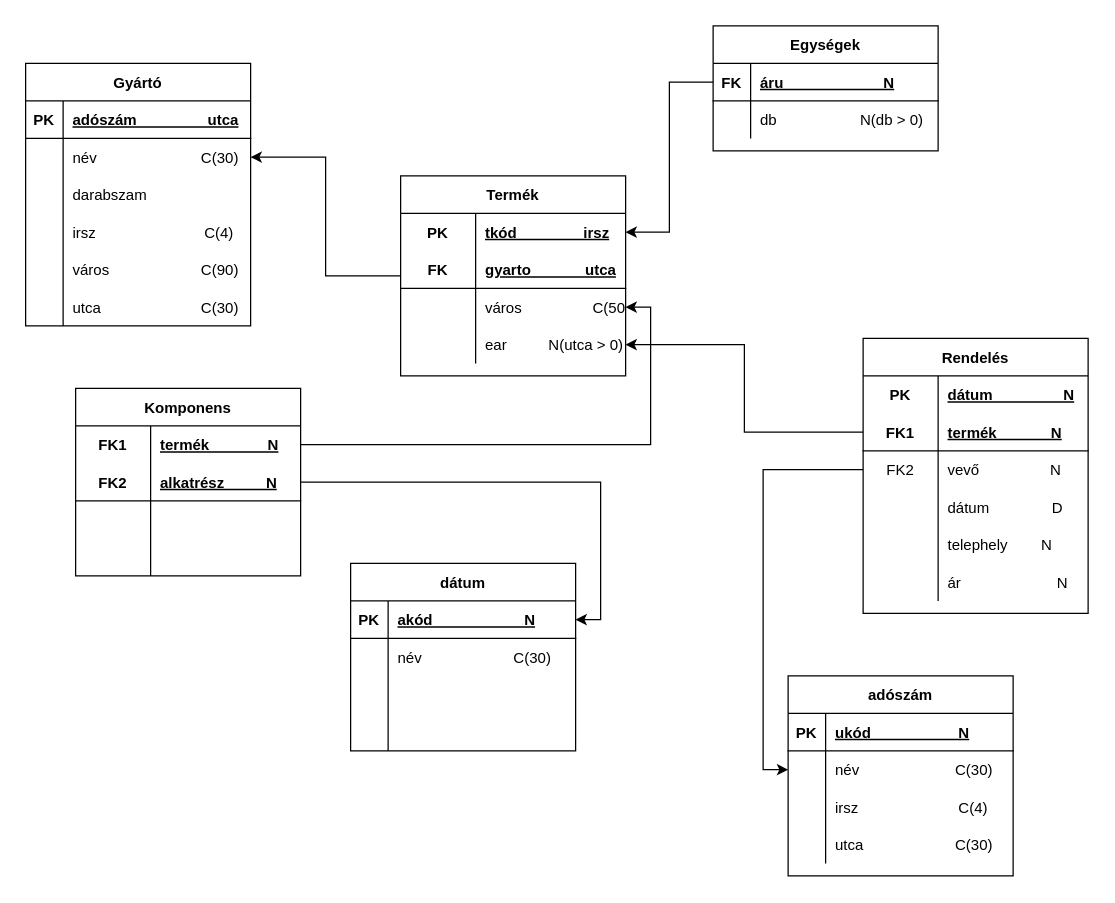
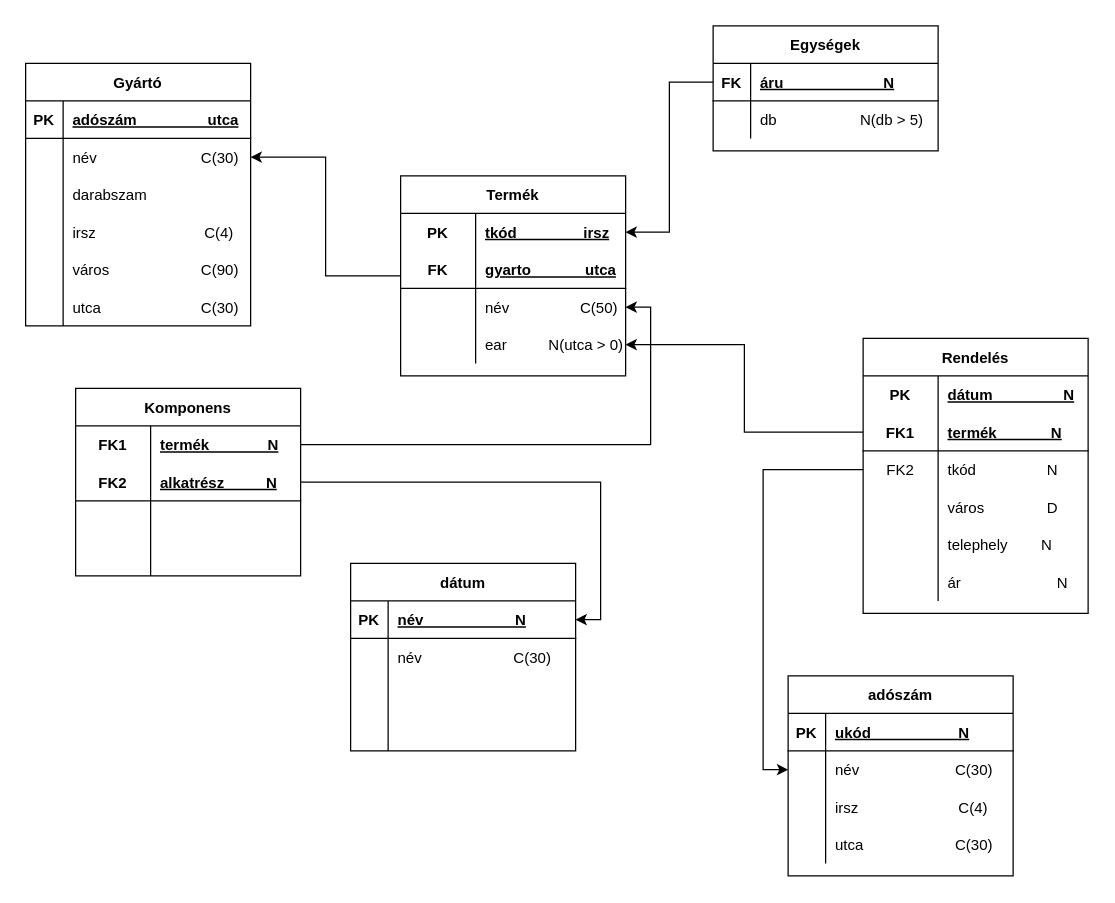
node "db N(db > 0)": label "db N(db > 0)" -> "db N(db > 5)"
node "város C(50)": label "város C(50)" -> "név C(50)"
node "vevő N": label "vevő N" -> "tkód N"
node "dátum D": label "dátum D" -> "város D"
node "akód N": label "akód N" -> "név N"
